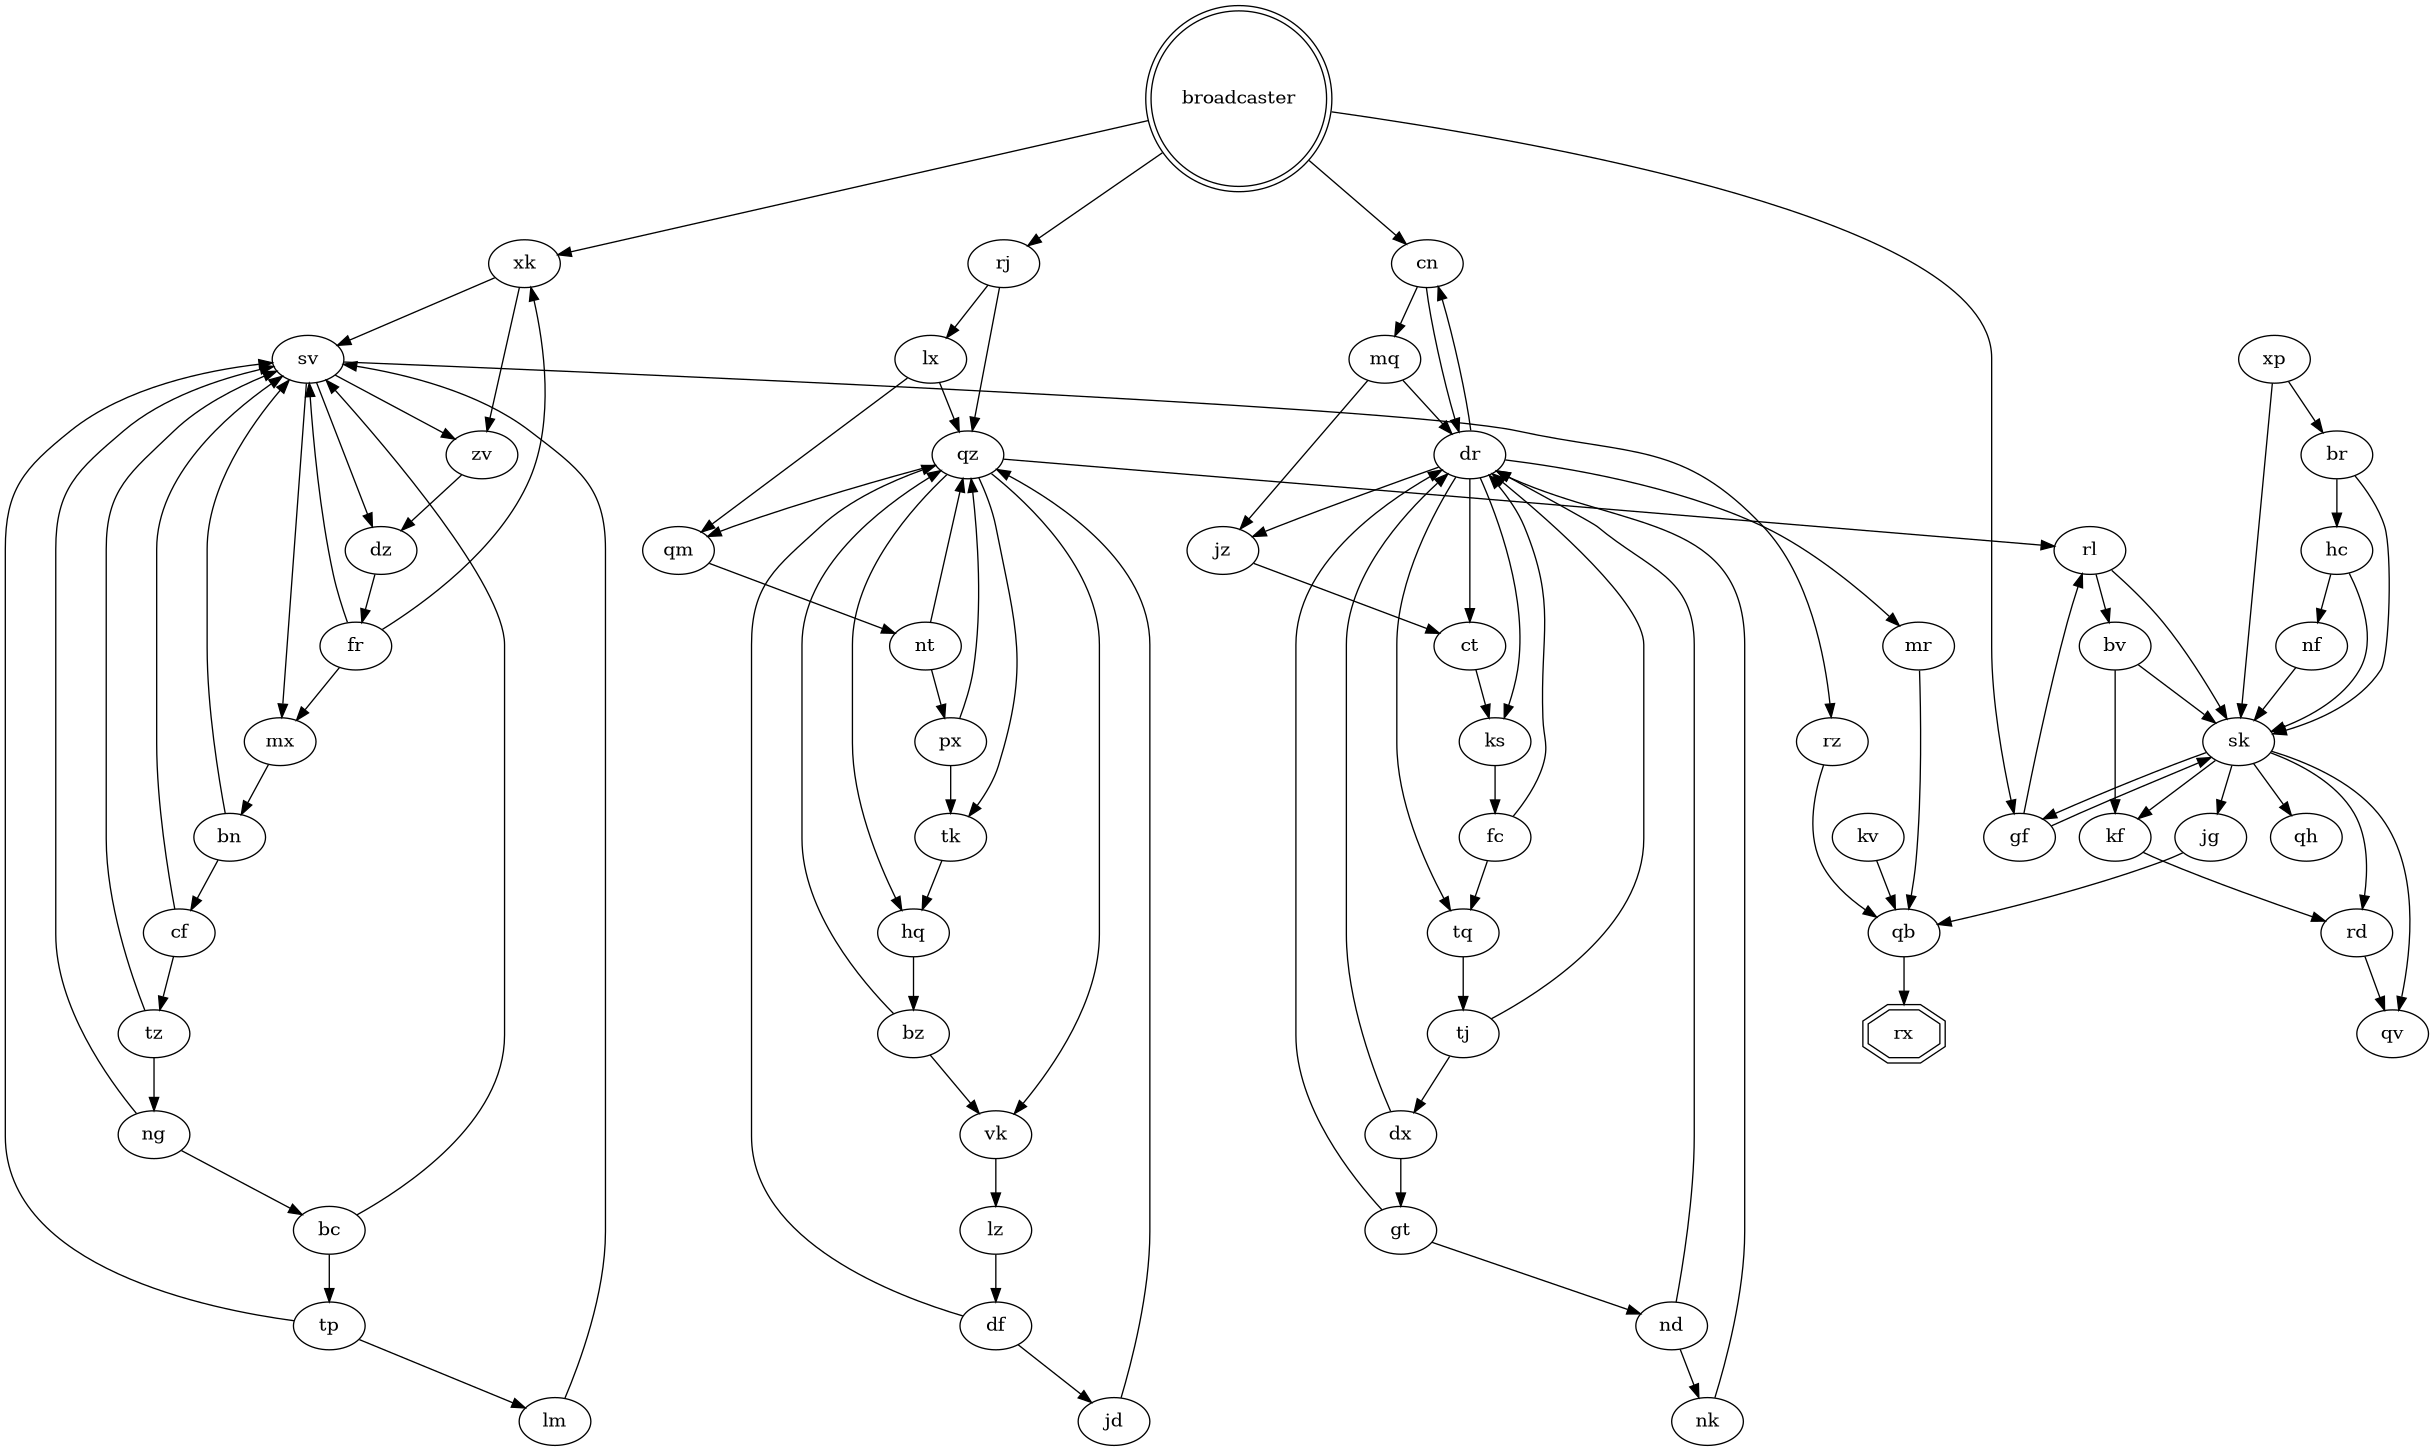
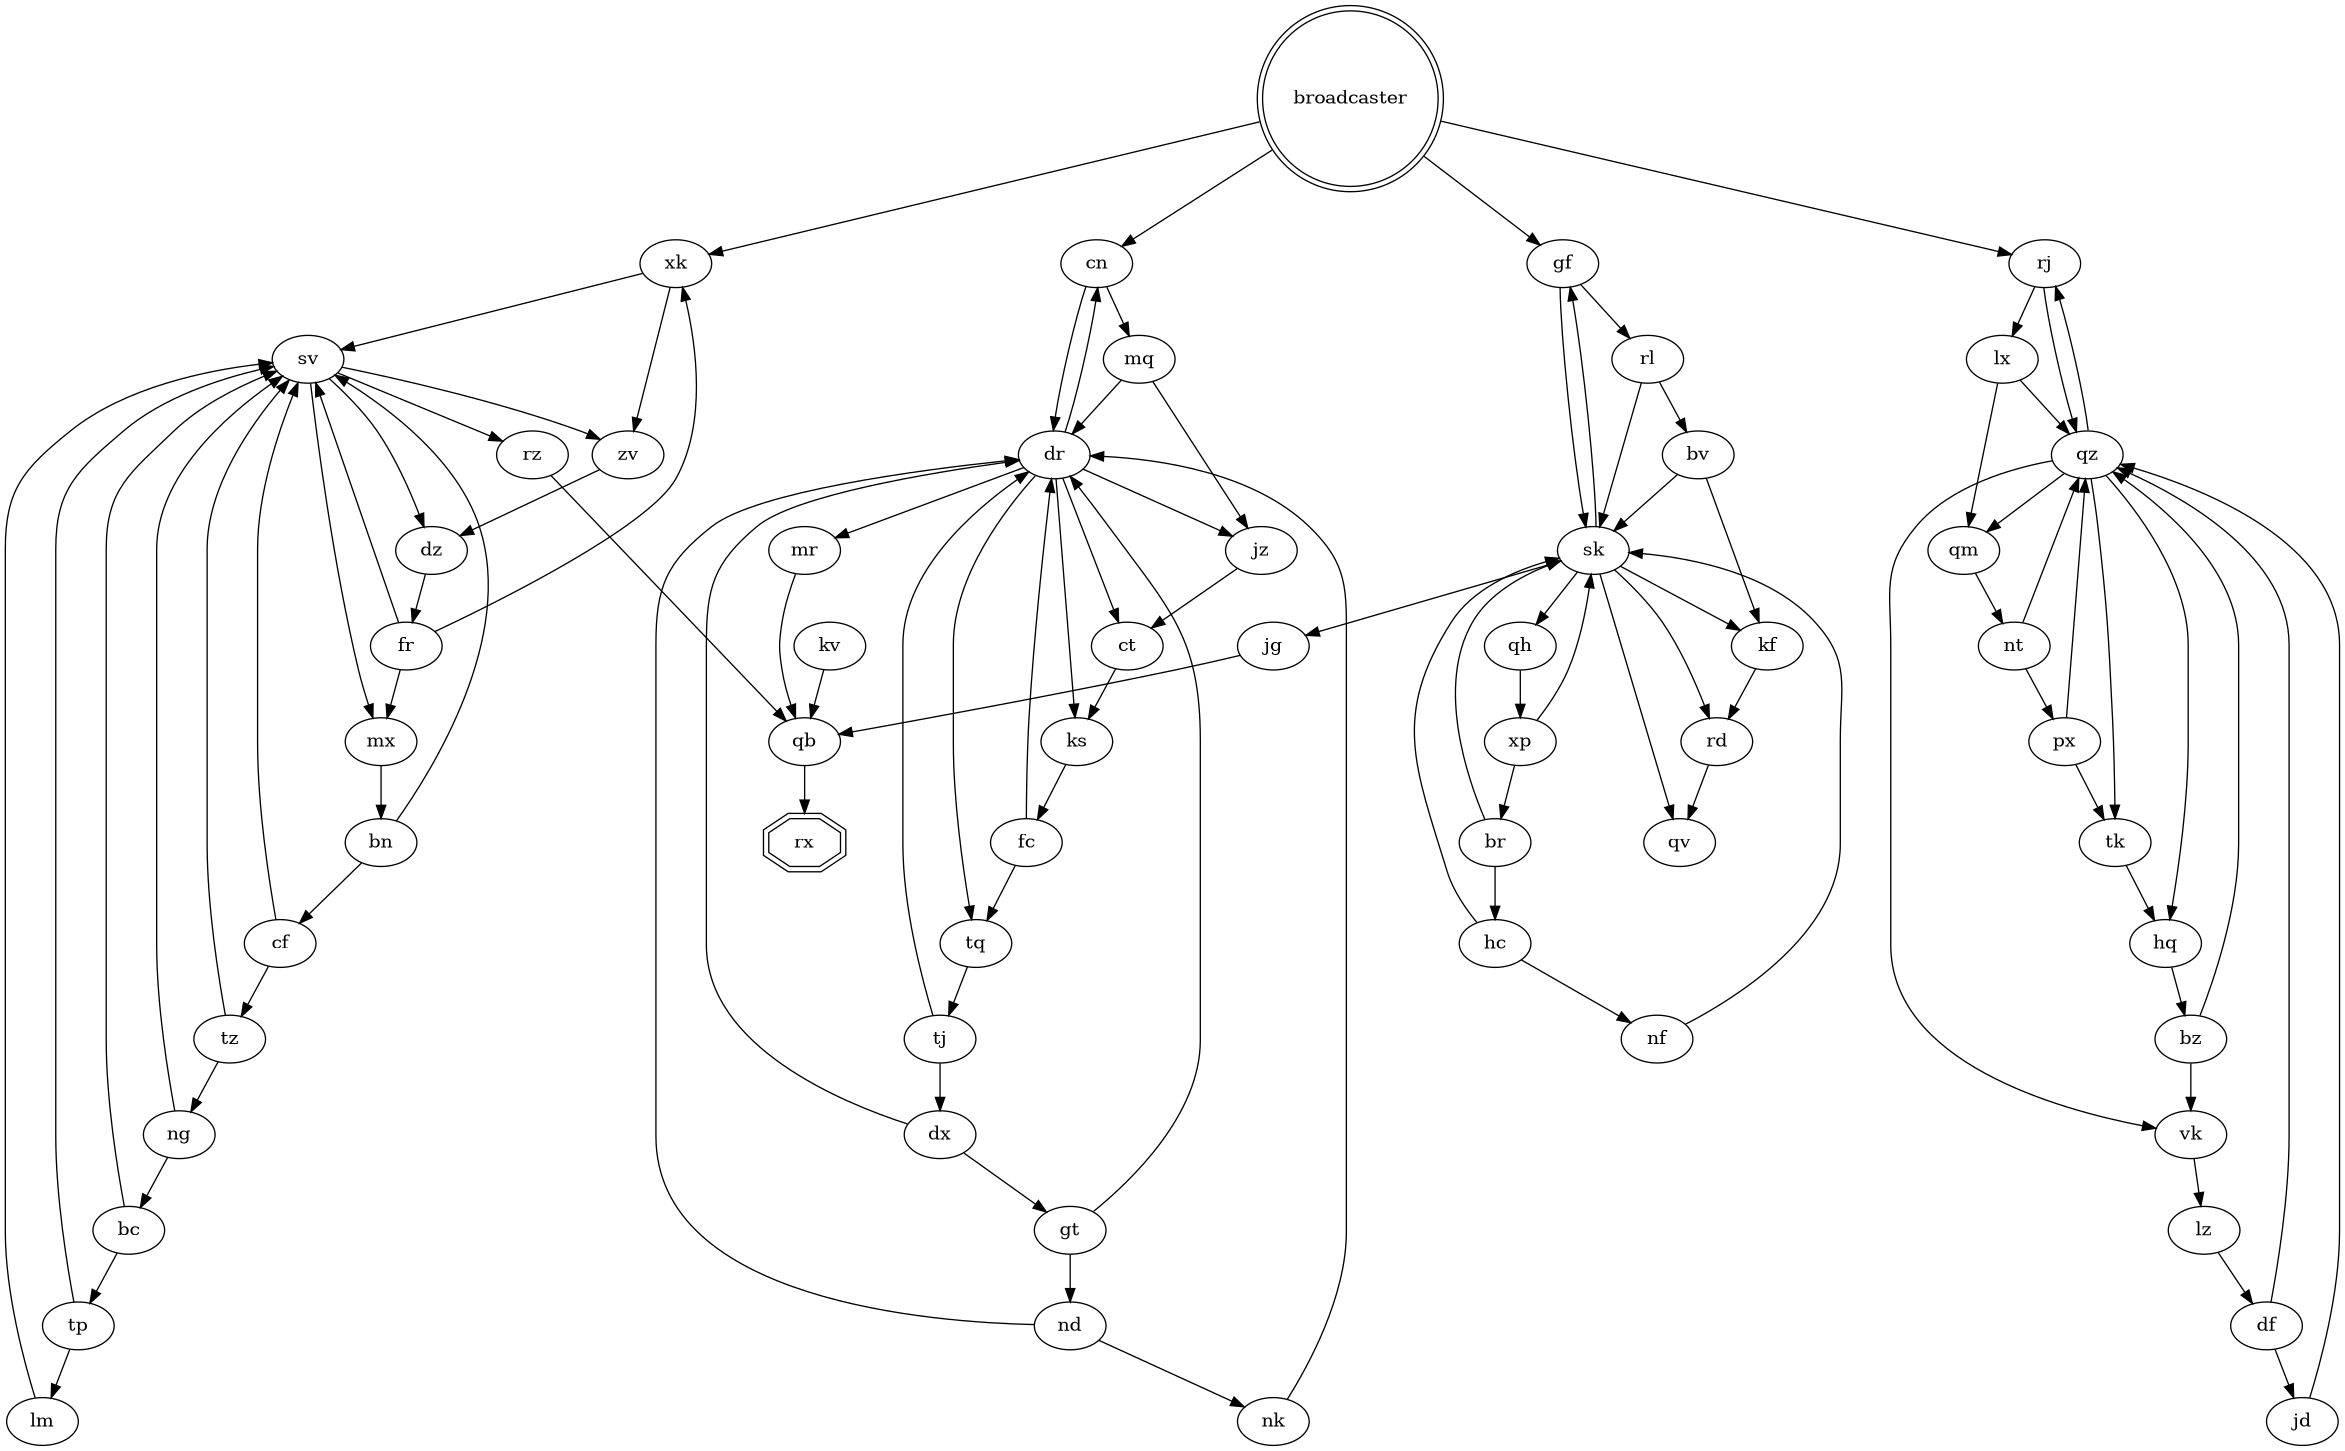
edge "qz" -> "rl": now "qz" -> "rj"
edge "qh" -> "xp": added
